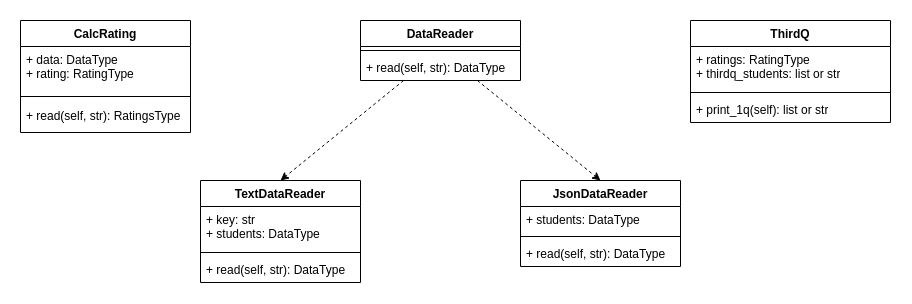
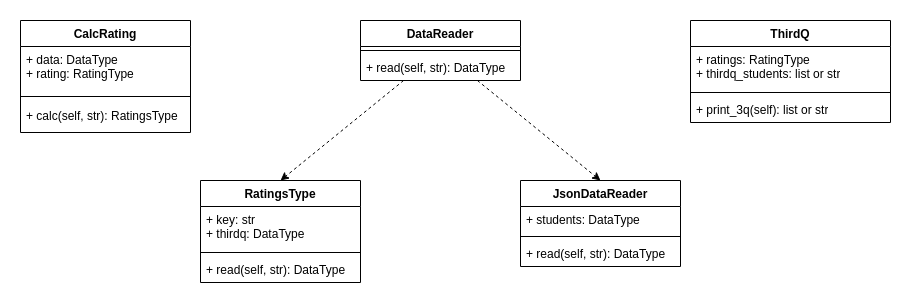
node "+ print_1q(self): list or str": label "+ print_1q(self): list or str" -> "+ print_3q(self): list or str"
node "+ read(self, str): RatingsType": label "+ read(self, str): RatingsType" -> "+ calc(self, str): RatingsType"
node "TextDataReader": label "TextDataReader" -> "RatingsType"
node "+ key: str + students: DataType": label "+ key: str + students: DataType" -> "+ key: str + thirdq: DataType"
